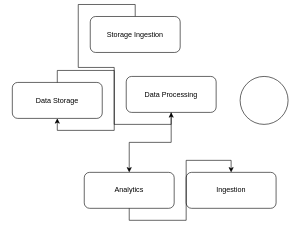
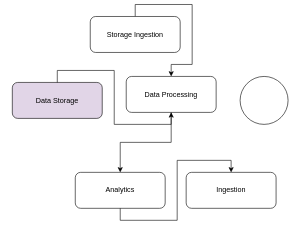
node "Data Storage": fillcolor #ffffff -> #e1d5e7
edge "Storage Ingestion" -> "Data Storage": now "Storage Ingestion" -> "Data Processing"
node "Analytics": moved (129, 191) -> (120, 191)
